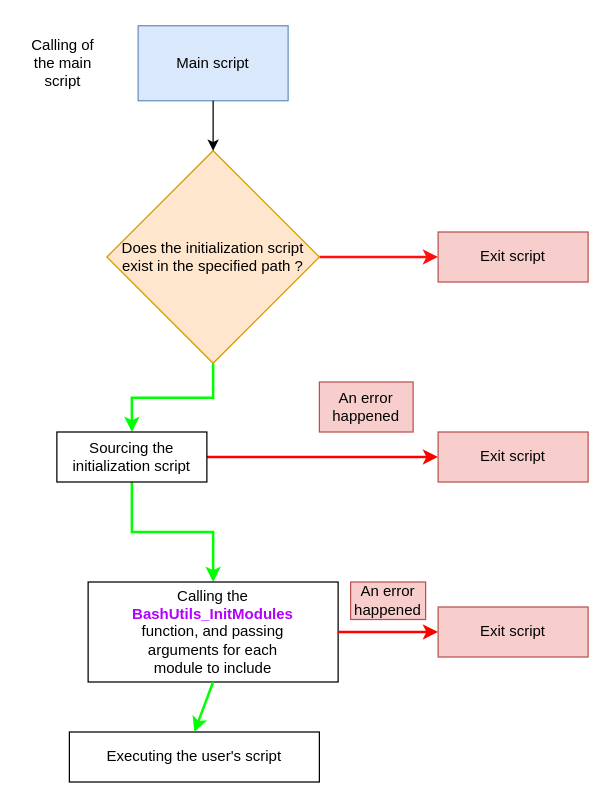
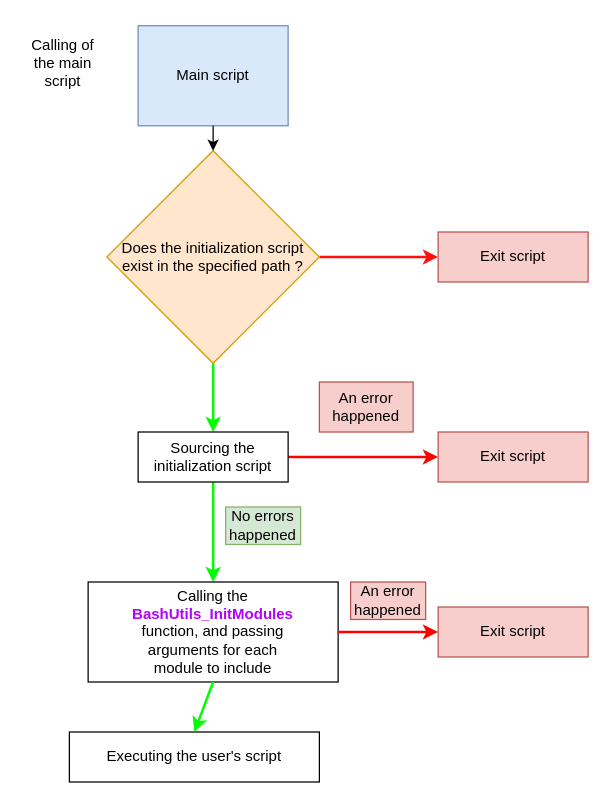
node "Main script": size 150x75 -> 150x100
node "Sourcing the initialization script": moved (132, 457) -> (213, 457)
node "No errors happened": added
